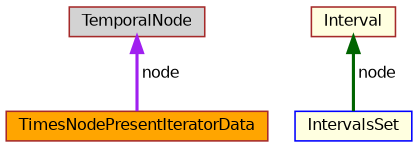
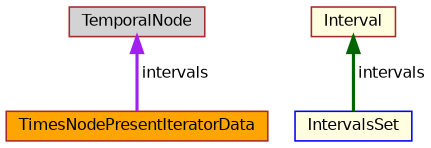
edge "TimesNodePresentIteratorData" -> "TemporalNode": label " node" -> " intervals"
edge "IntervalsSet" -> "Interval": label " node" -> " intervals"
